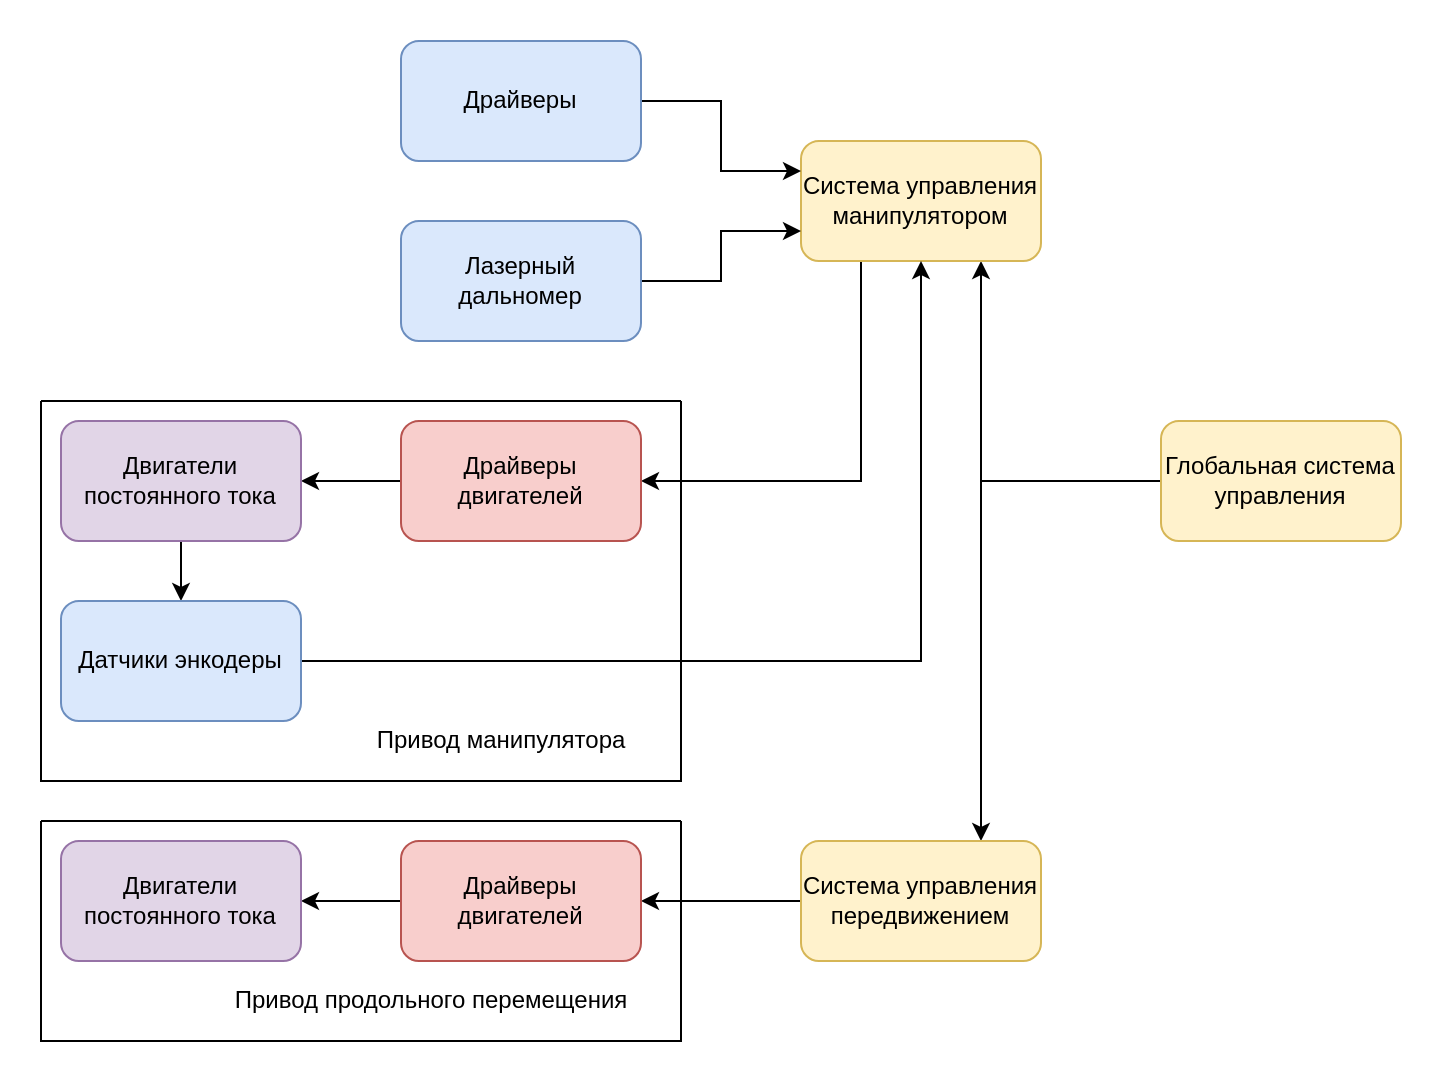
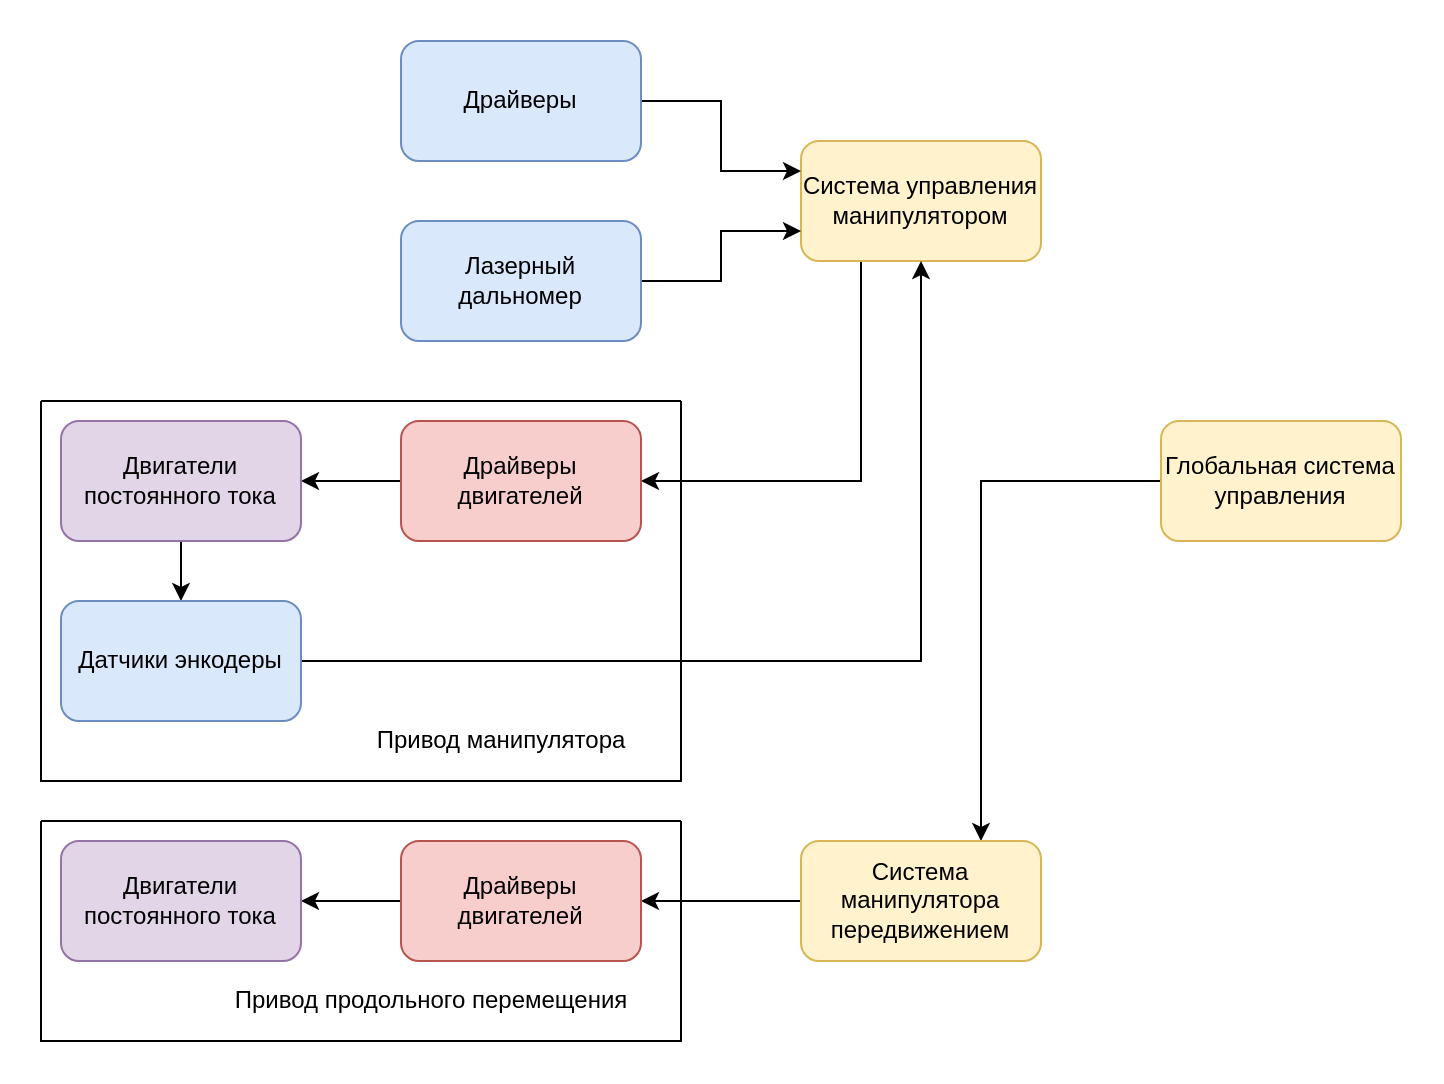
edge "Глобальная система управления" -> "Система управления манипулятором": removed
node "Система управления передвижением": label "Система управления передвижением" -> "Система манипулятора передвижением"
